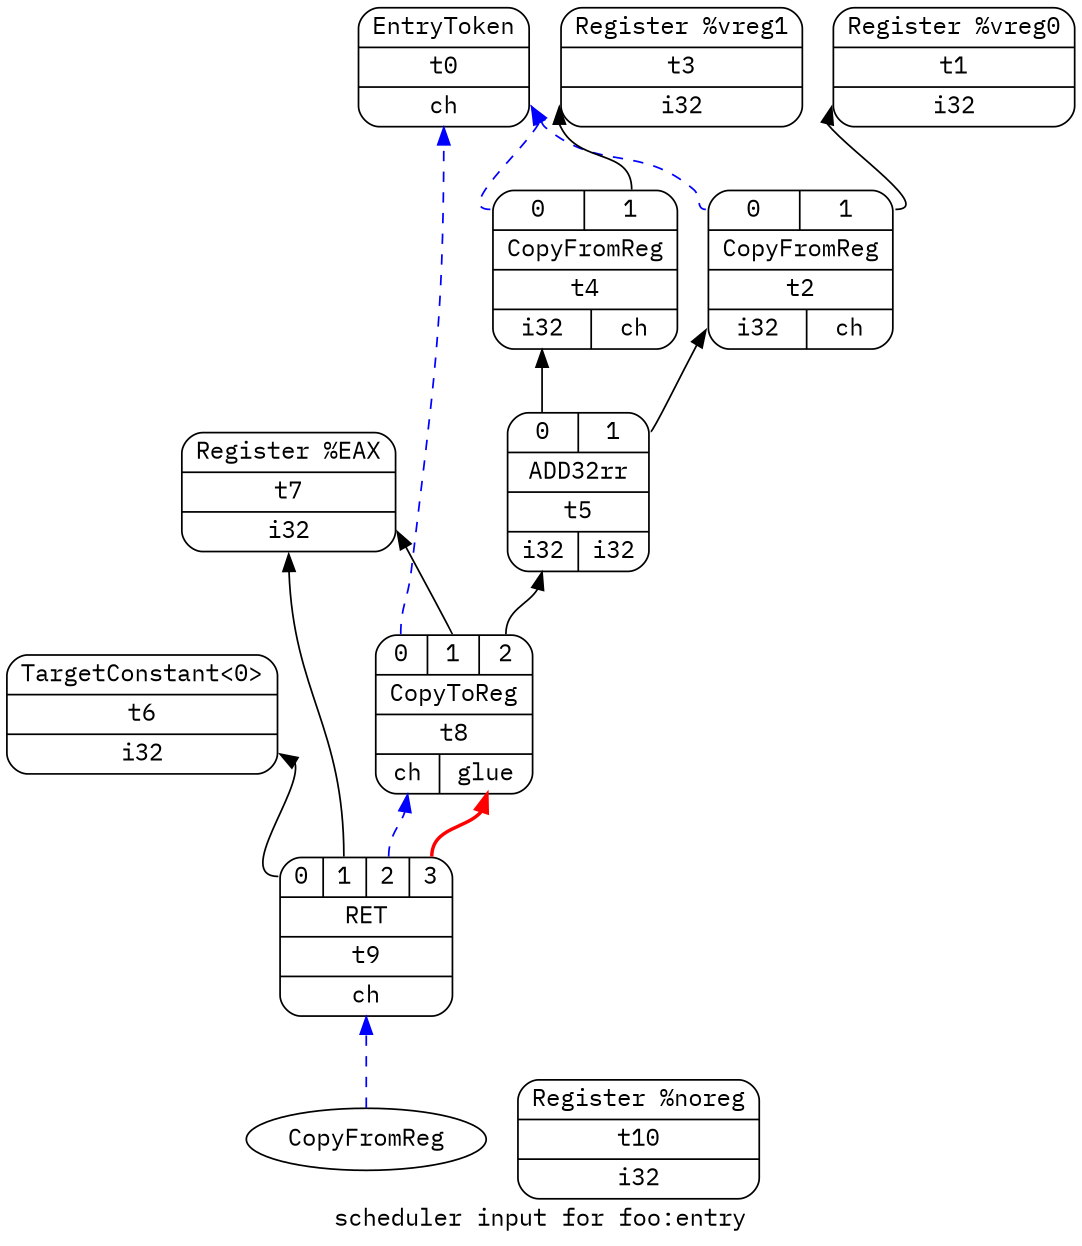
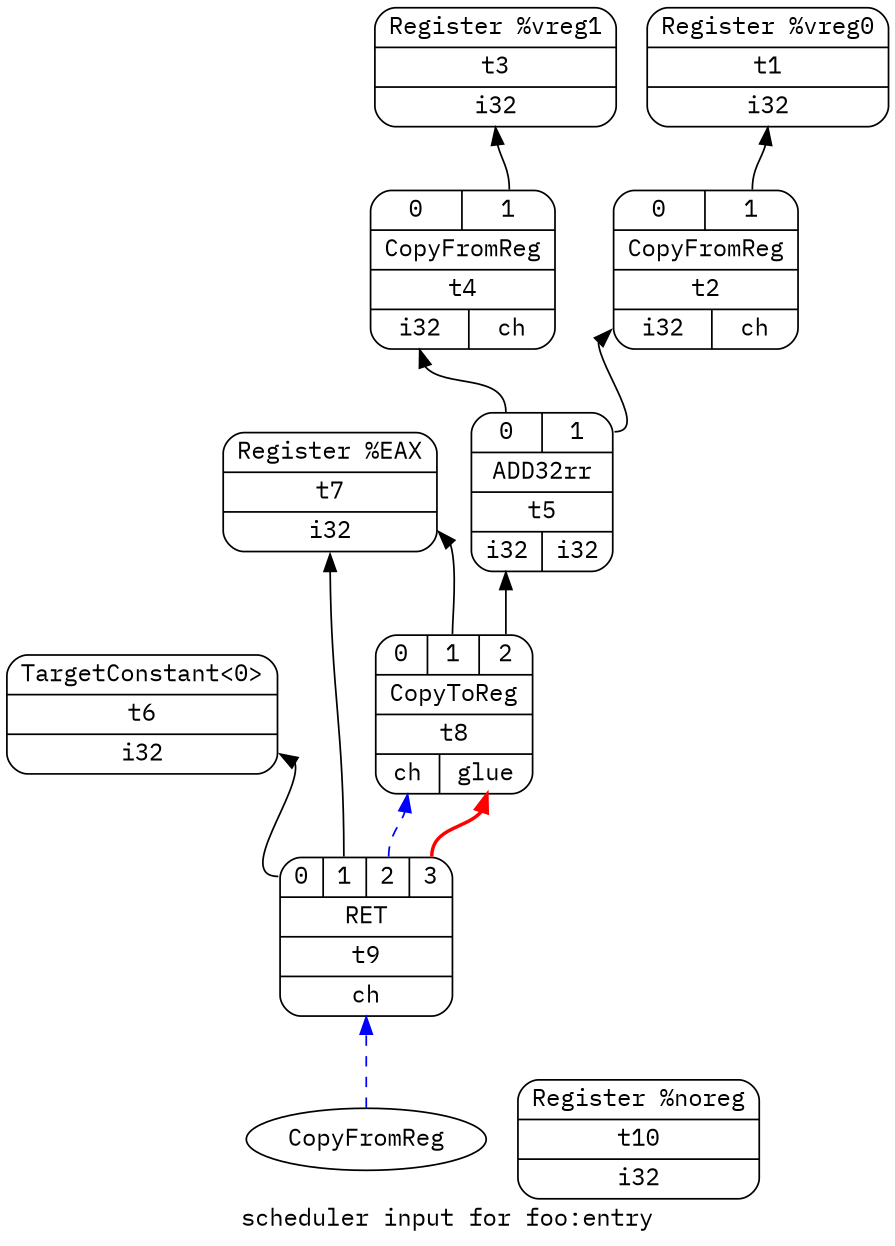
node "EntryToken": removed
